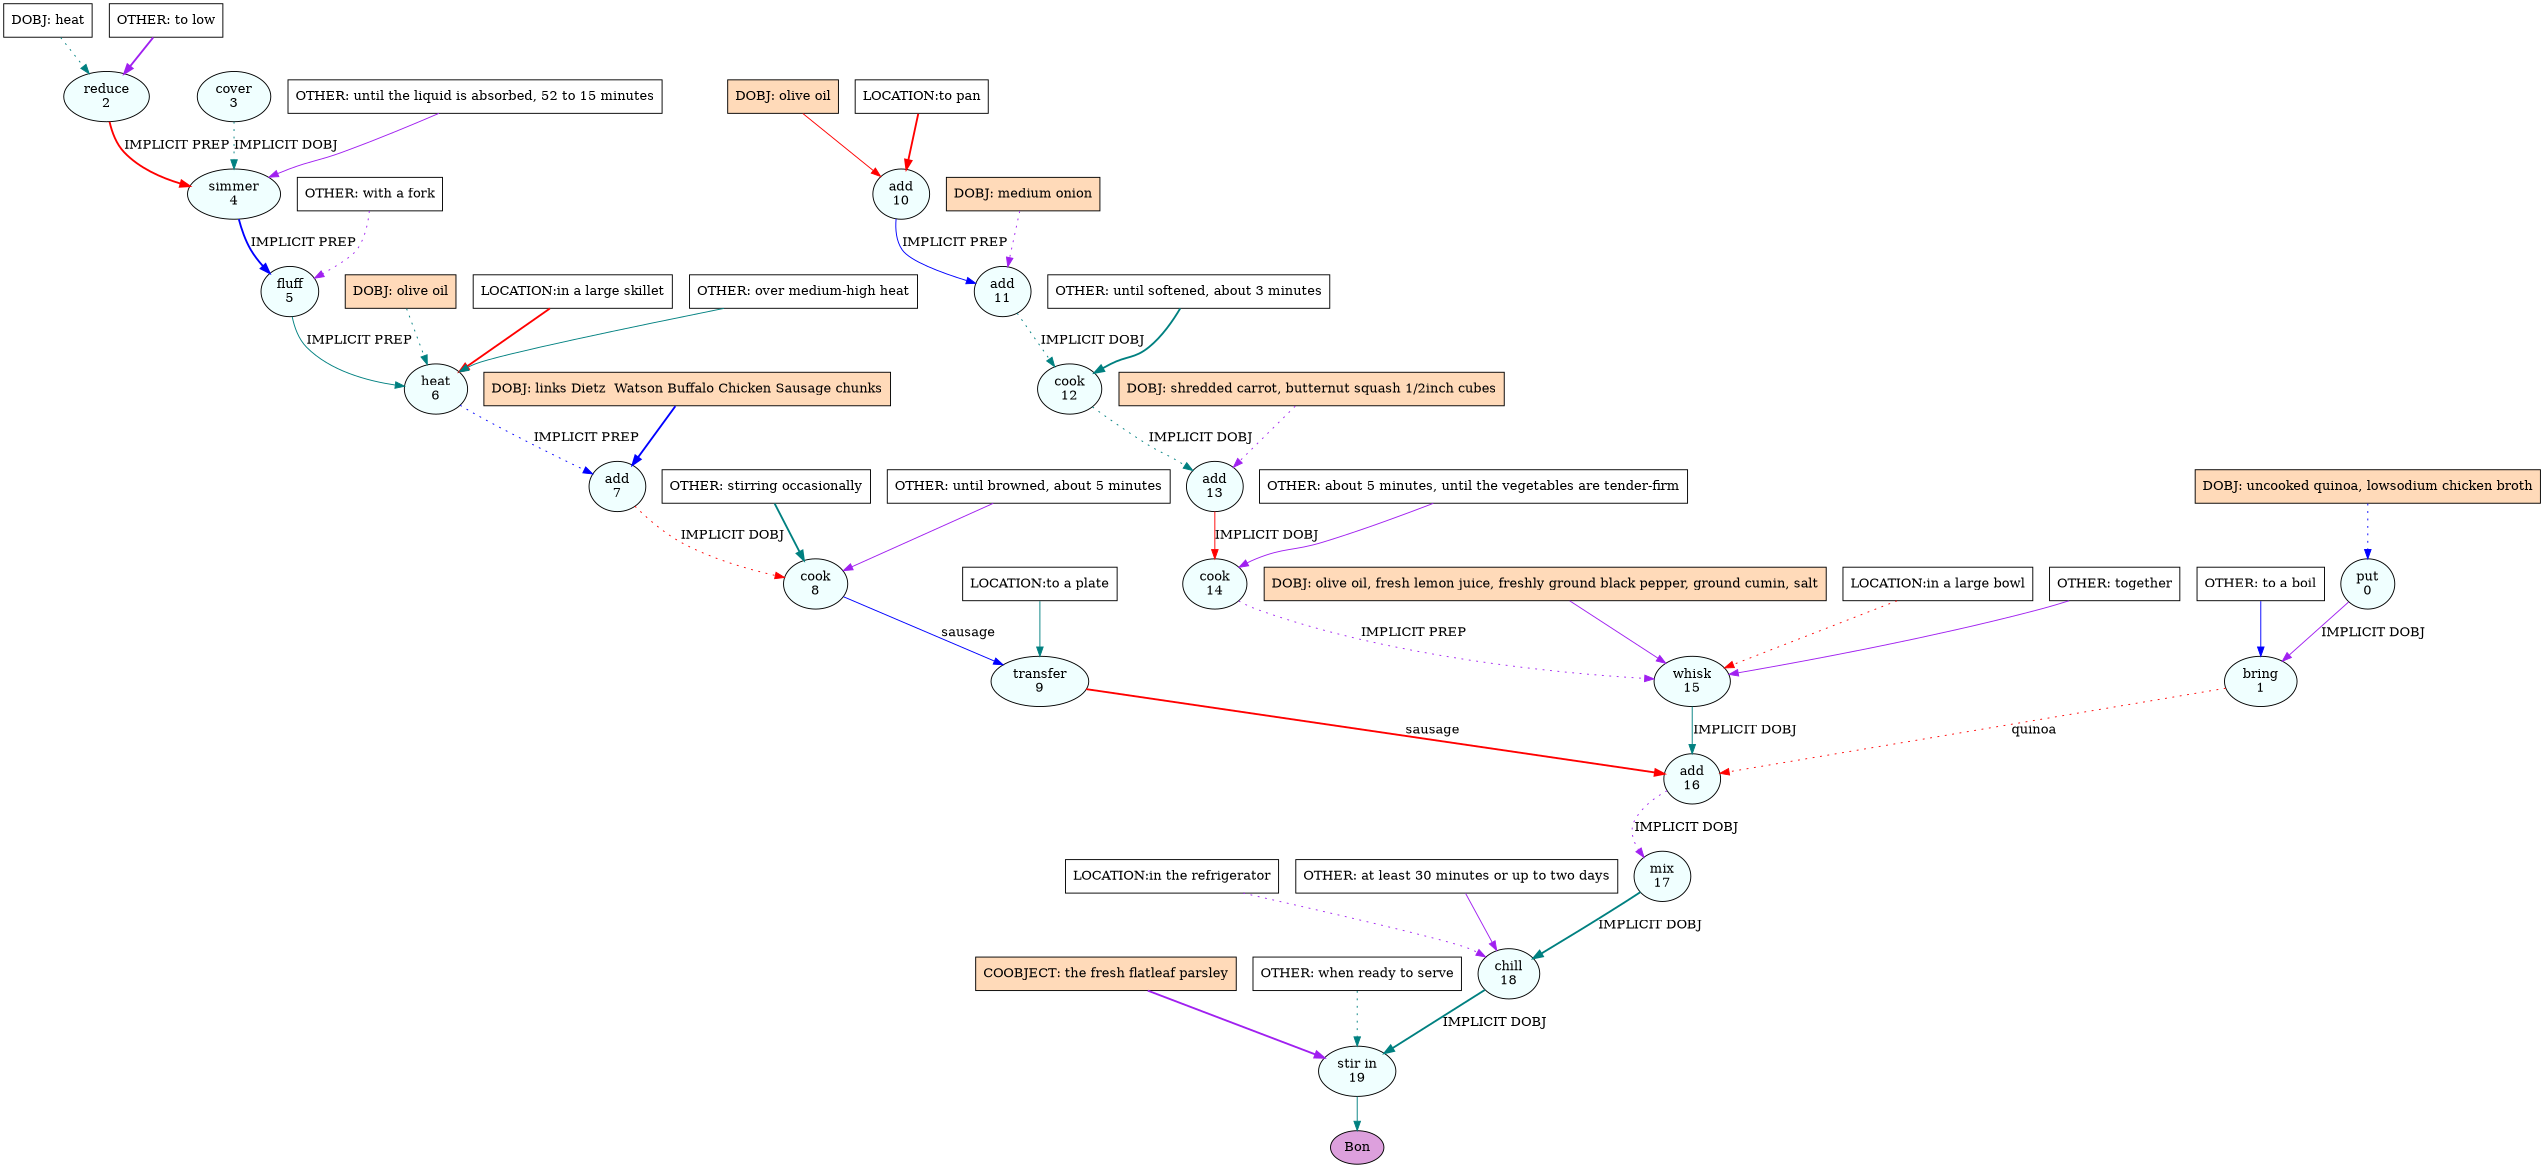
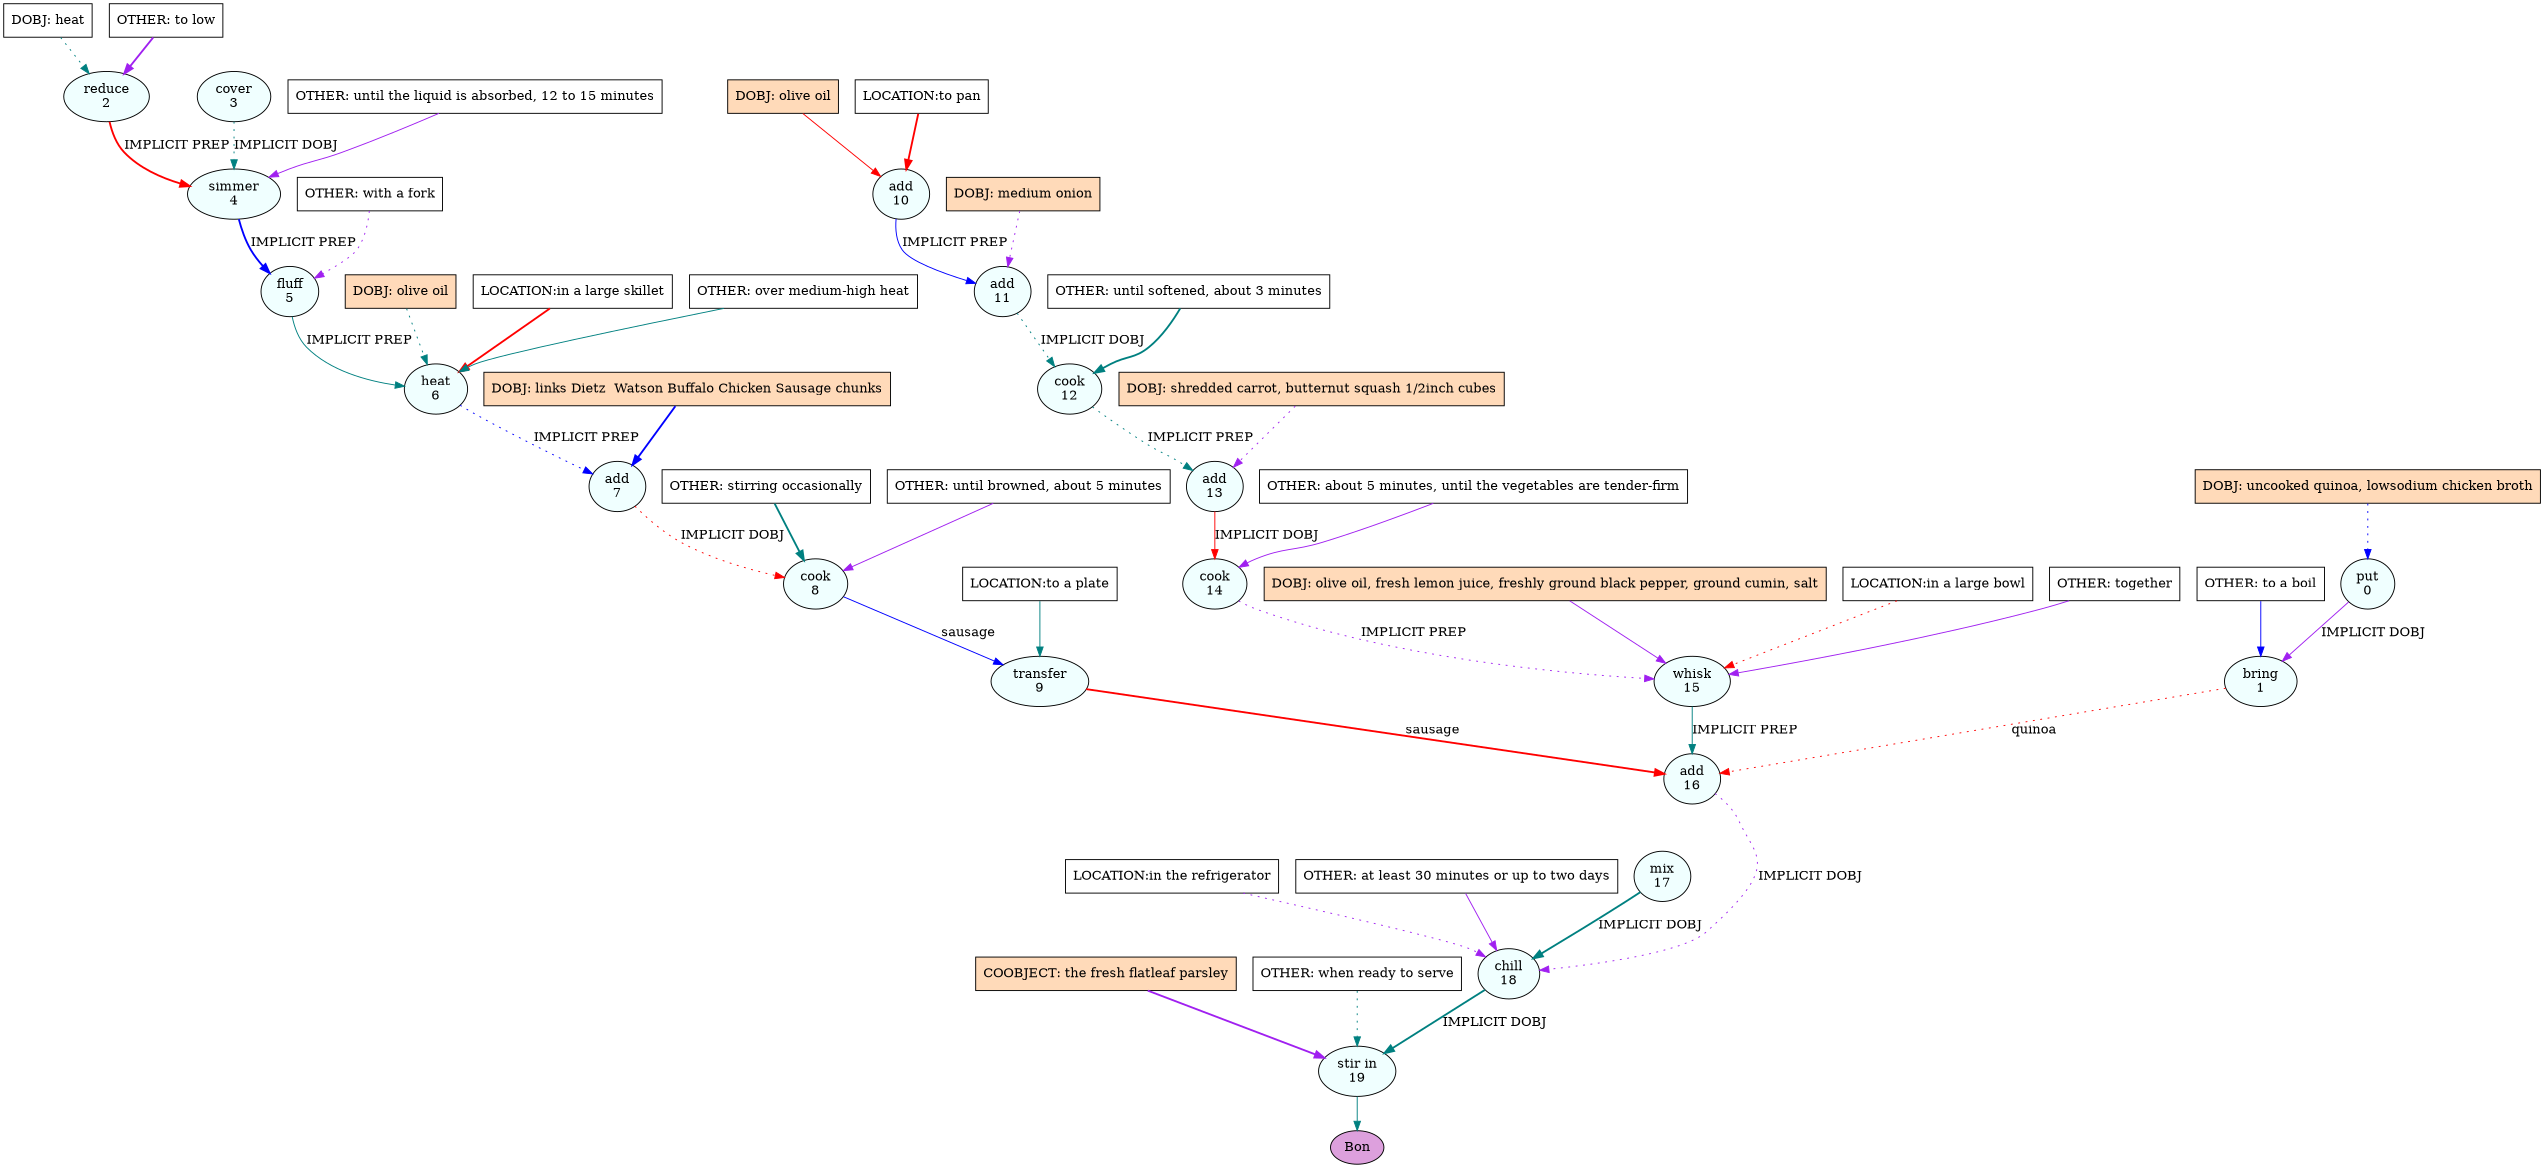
node "OTHER: until the liquid is absorbed, 52 to 15 minutes": label "OTHER: until the liquid is absorbed, 52 to 15 minutes" -> "OTHER: until the liquid is absorbed, 12 to 15 minutes"
edge "cook 12" -> "add 13": label "IMPLICIT DOBJ" -> "IMPLICIT PREP"
edge "whisk 15" -> "add 16": label "IMPLICIT DOBJ" -> "IMPLICIT PREP"
edge "add 16" -> "mix 17": now "add 16" -> "chill 18"
